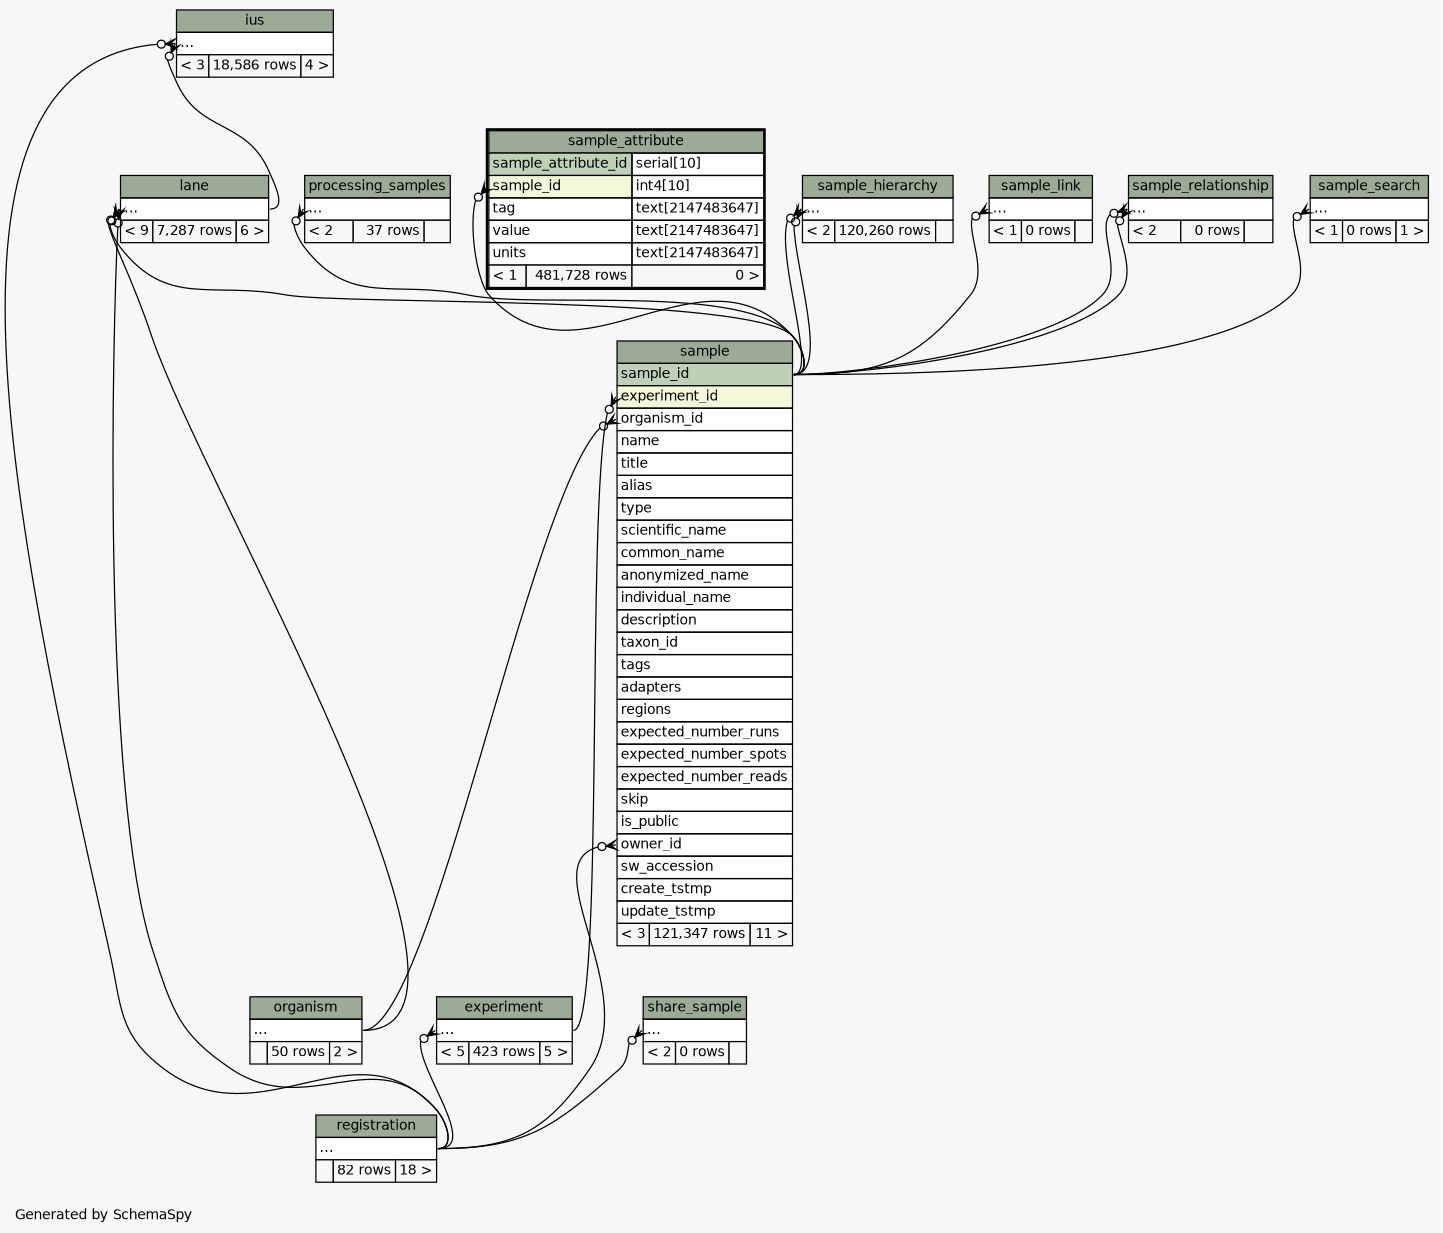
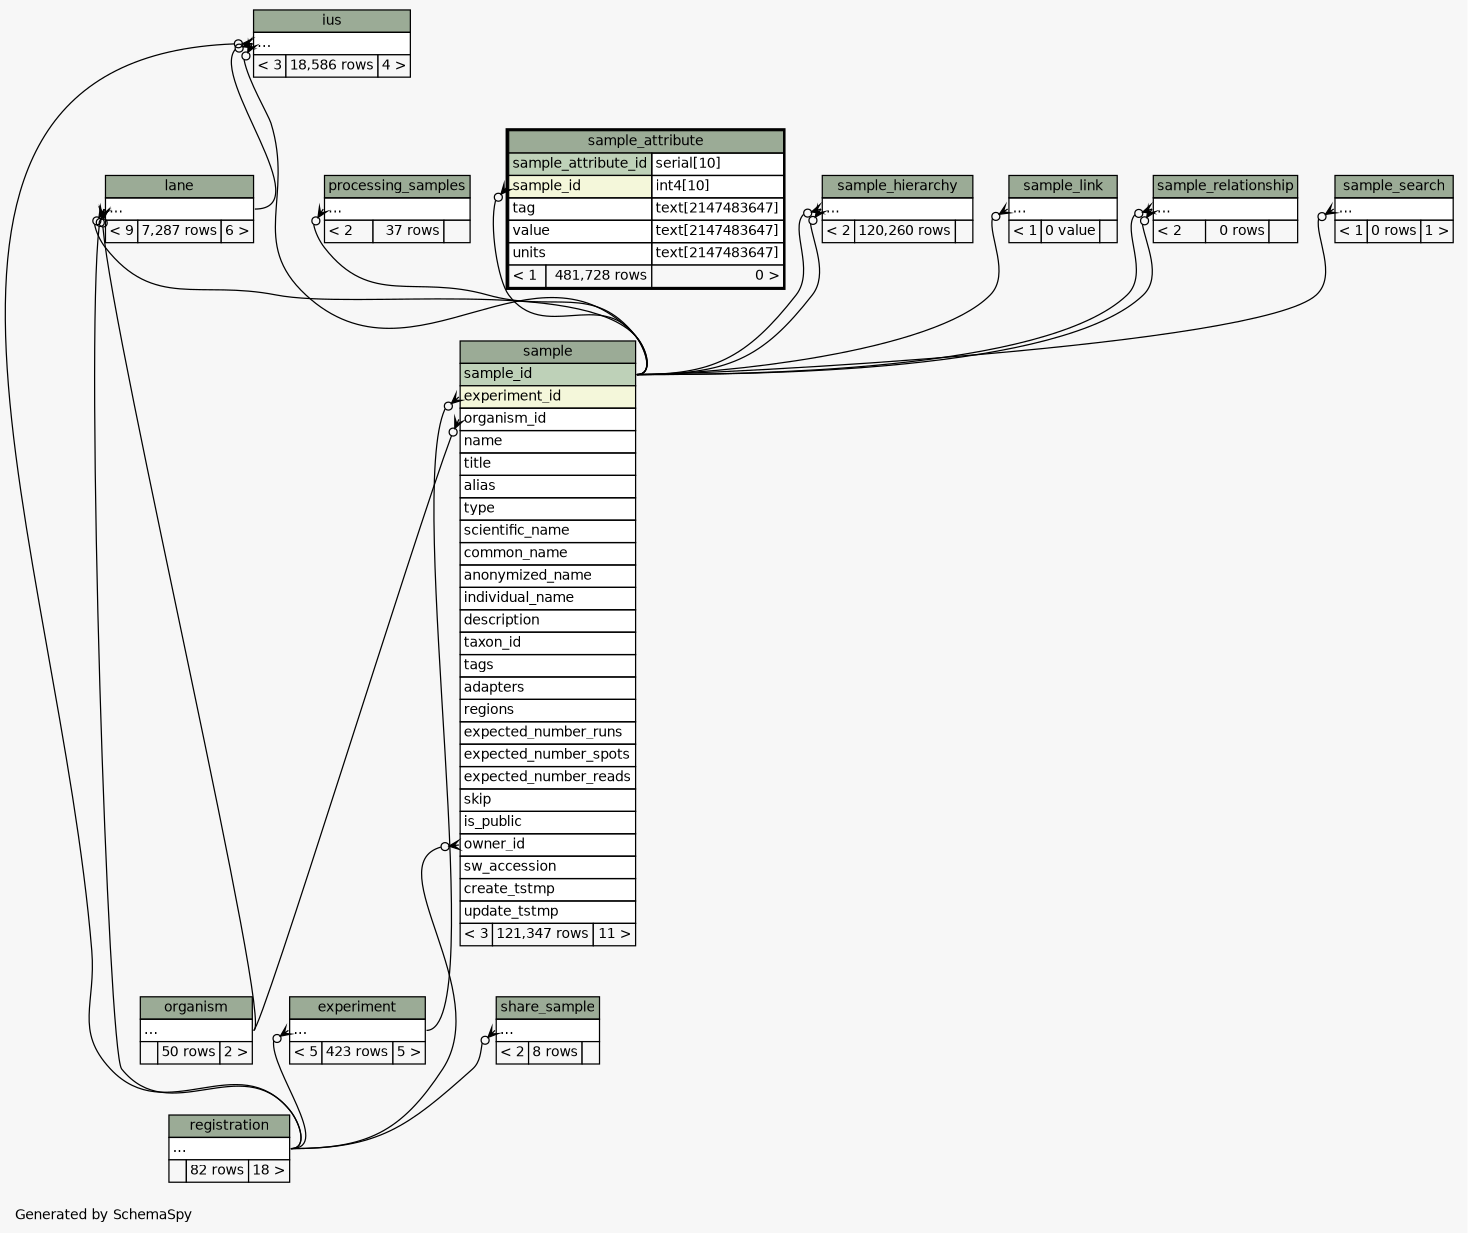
node "sample_link": text "0 rows" -> "0 value"
edge "sample" -> "ius": added
node "share_sample": text "0 rows" -> "8 rows"
